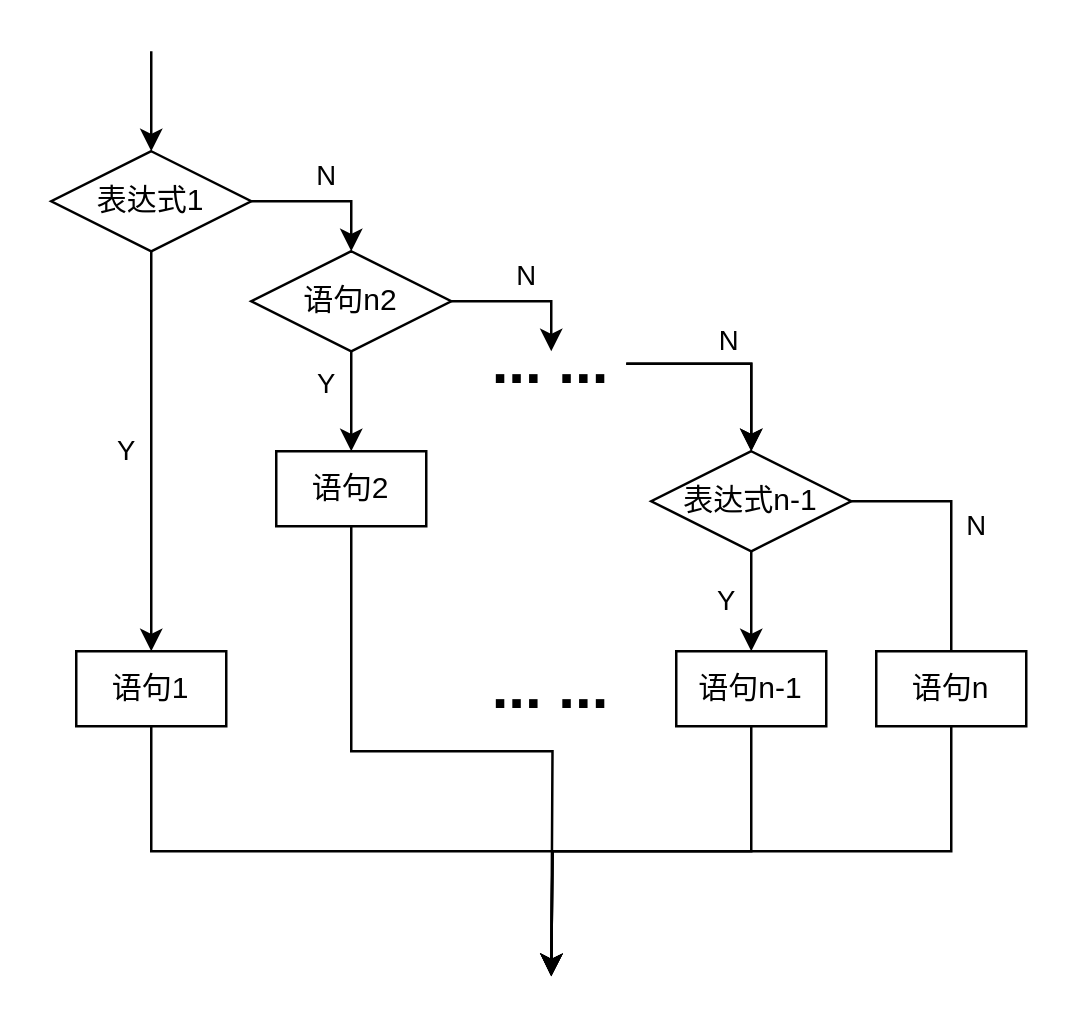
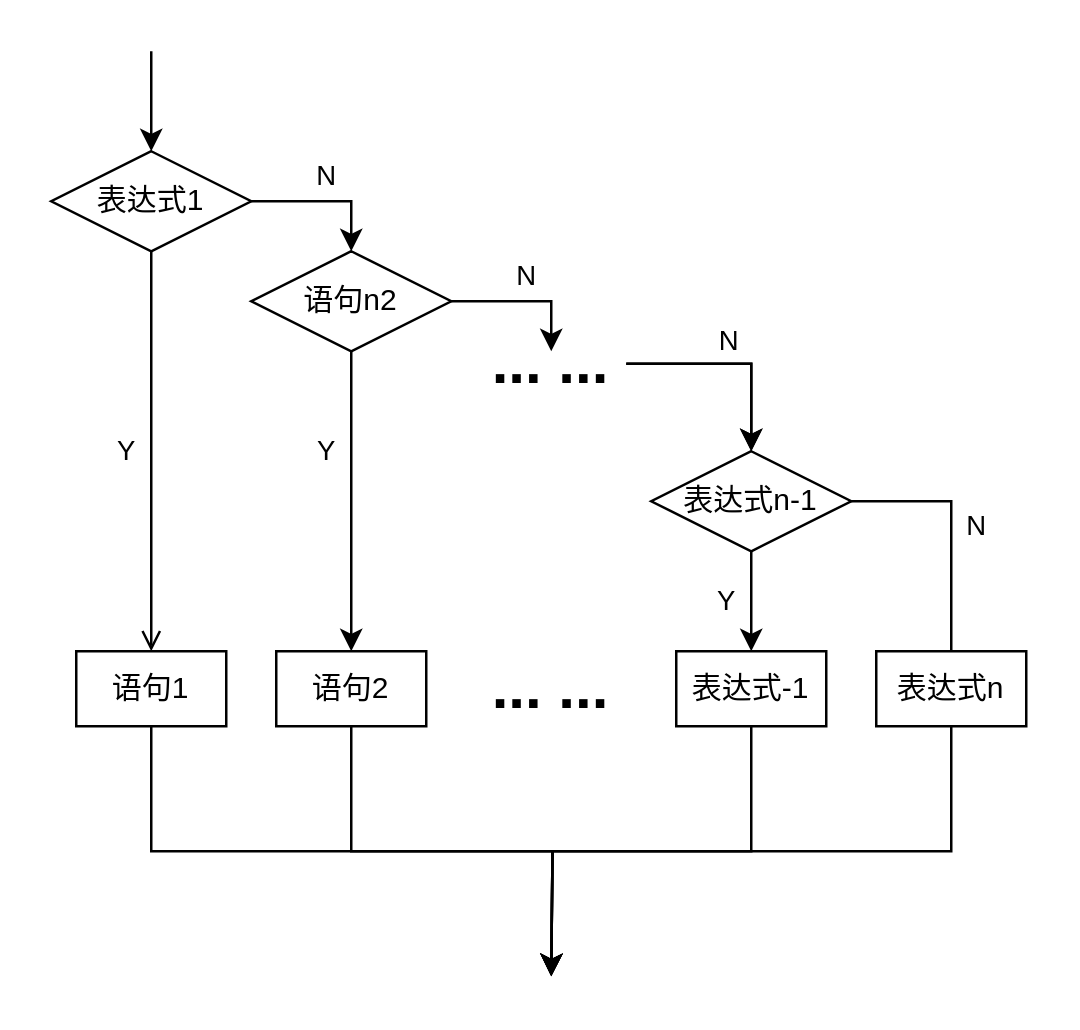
node "语句2": moved (351, 489) -> (351, 689)
edge "表达式1" -> "语句1": arrowhead classic -> open
node "语句n-1": label "语句n-1" -> "表达式-1"
node "语句n": label "语句n" -> "表达式n"
